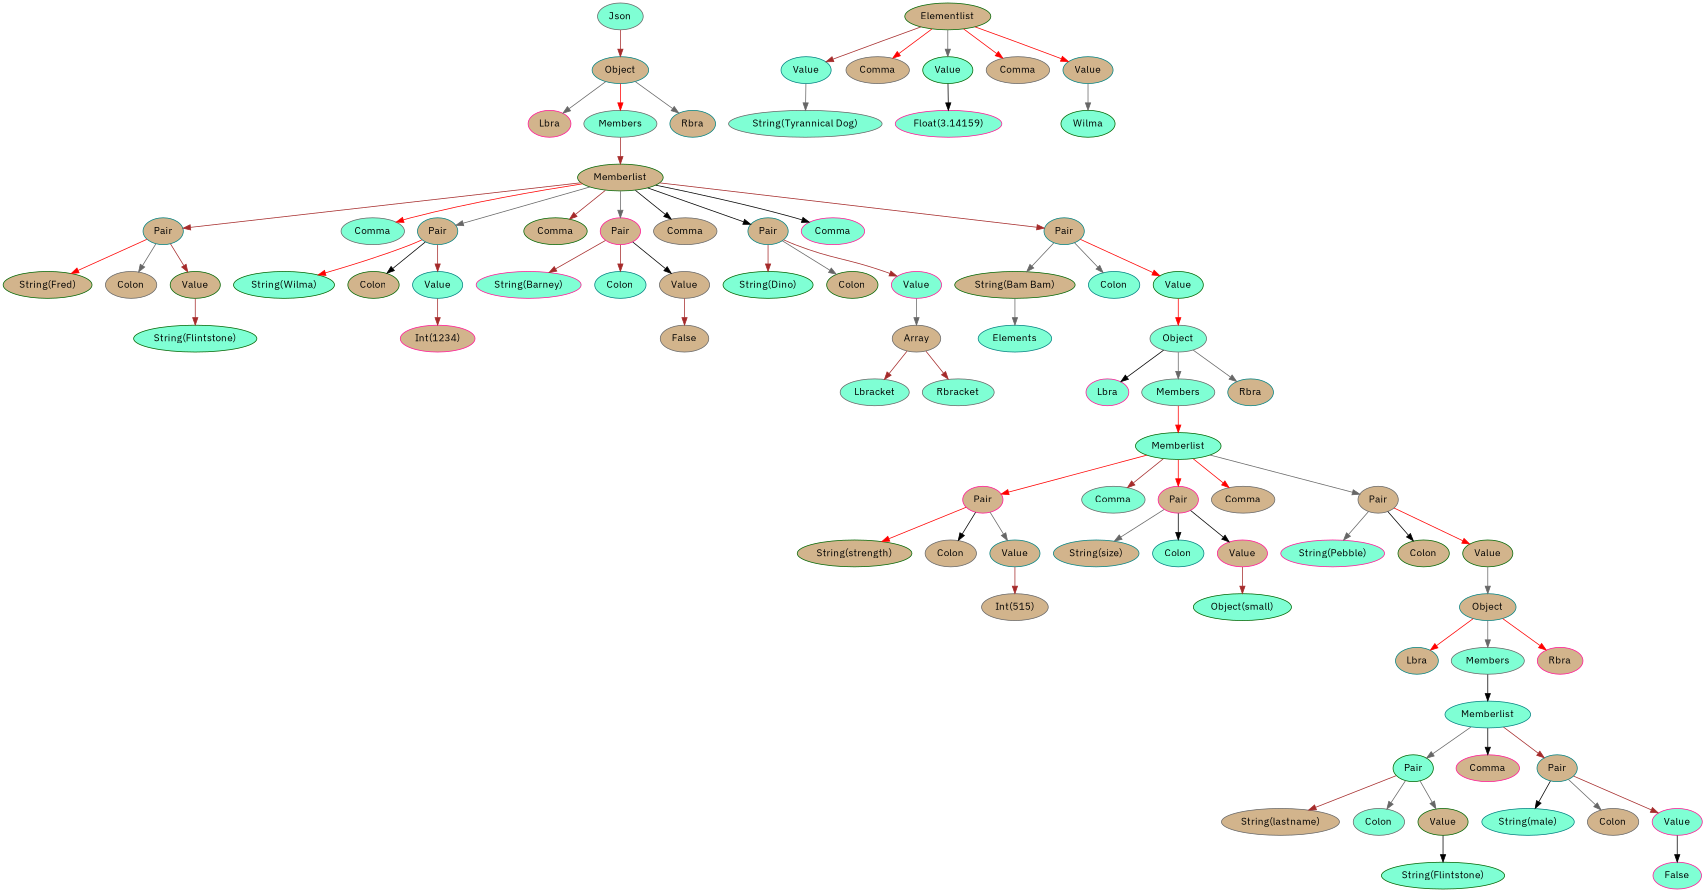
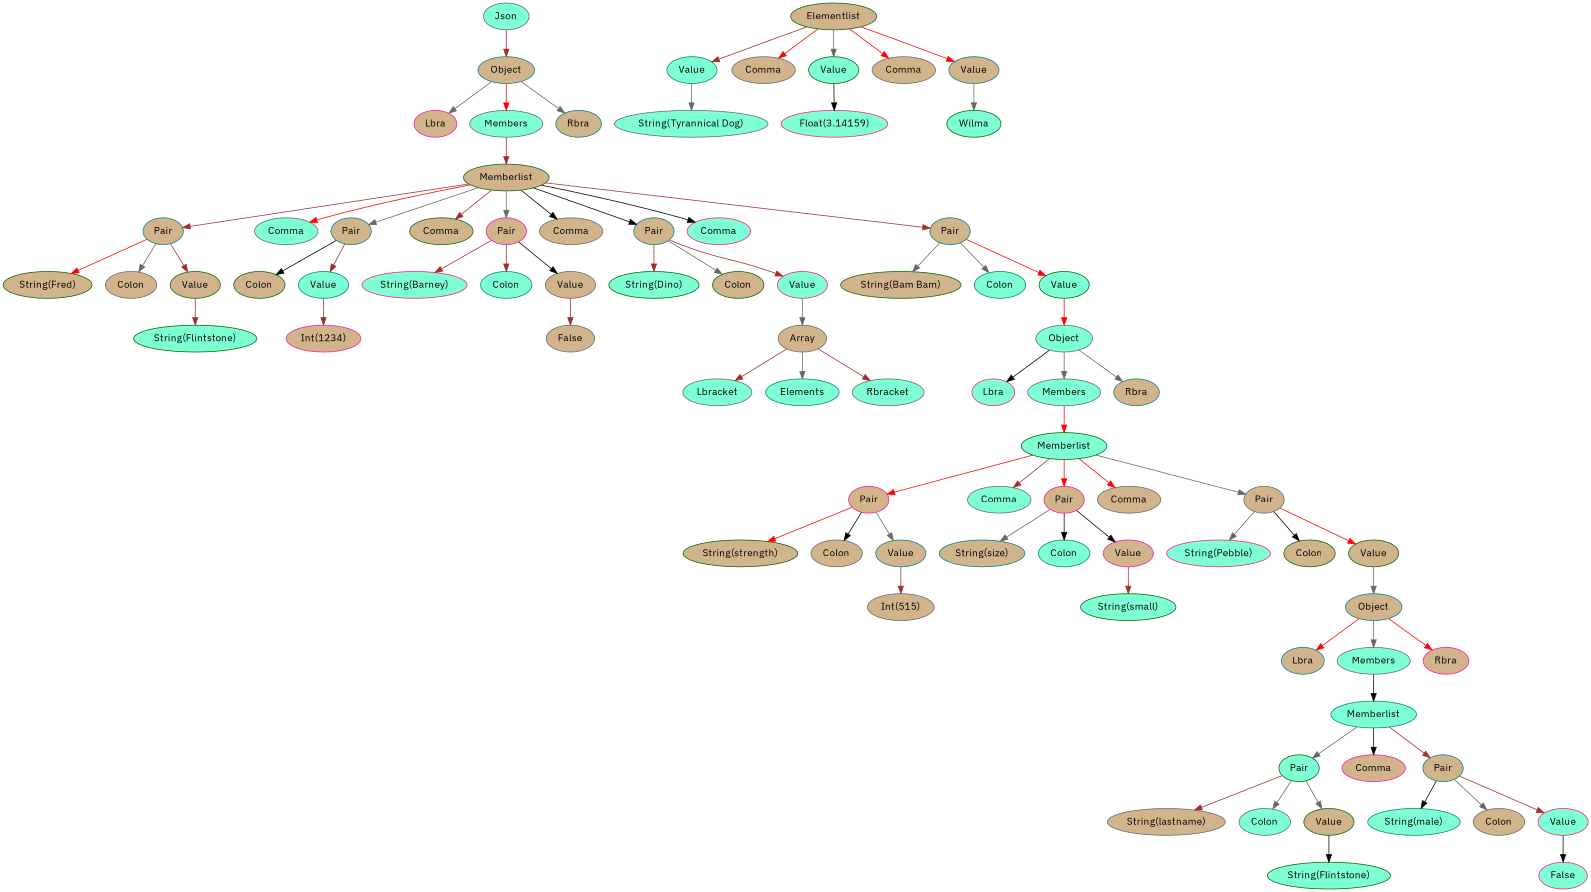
node "String(Wilma)": removed
edge "String(Bam Bam)" -> "Elements": now "Array" -> "Elements"
node "Object(small)": label "Object(small)" -> "String(small)"
